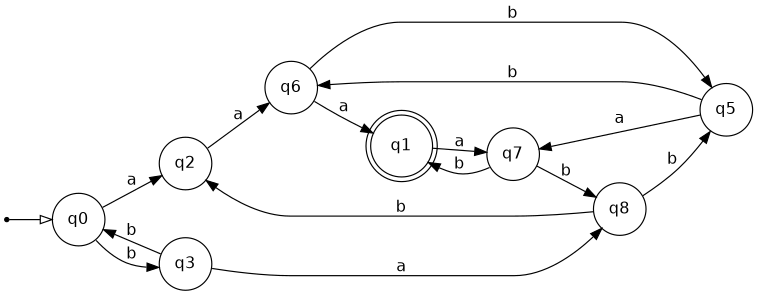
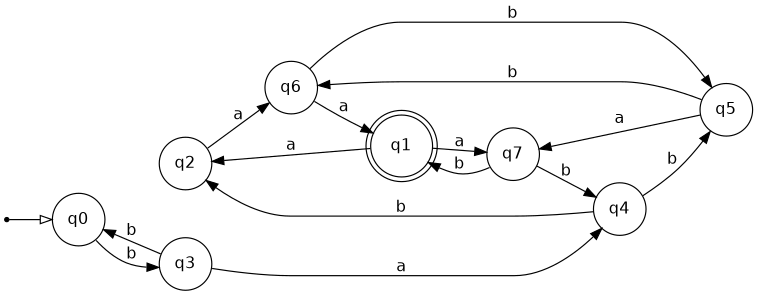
edge "q0" -> "q2": now "q1" -> "q2"
node "q8": label "q8" -> "q4"
